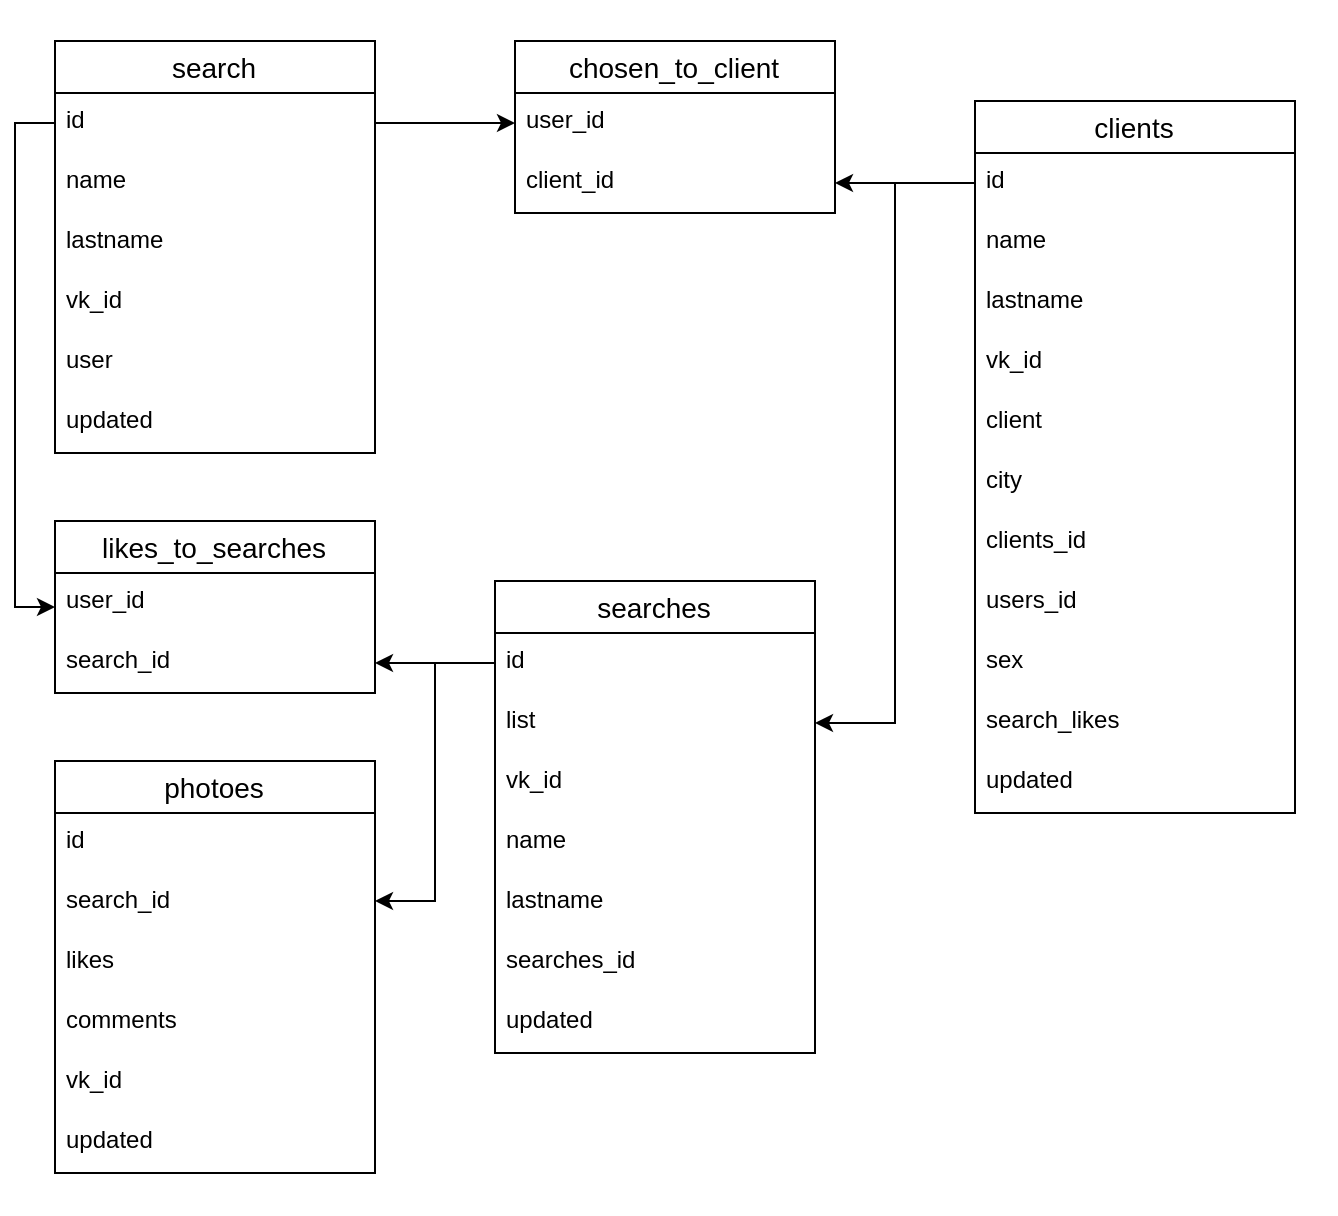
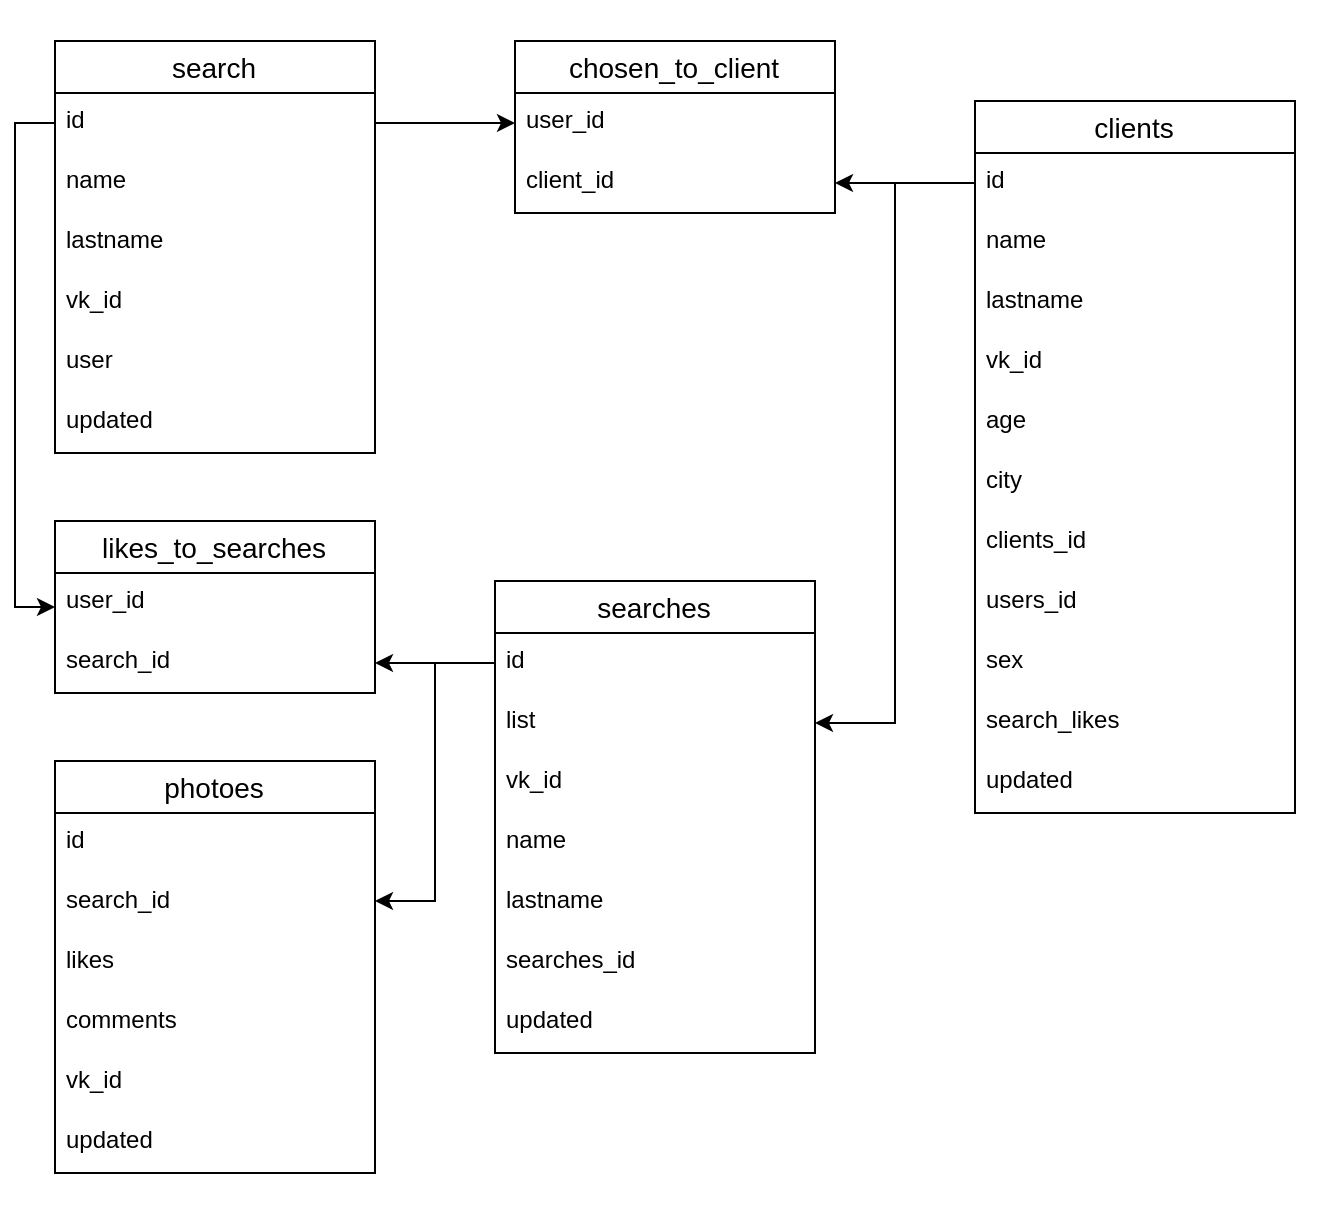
node "client": label "client" -> "age"
